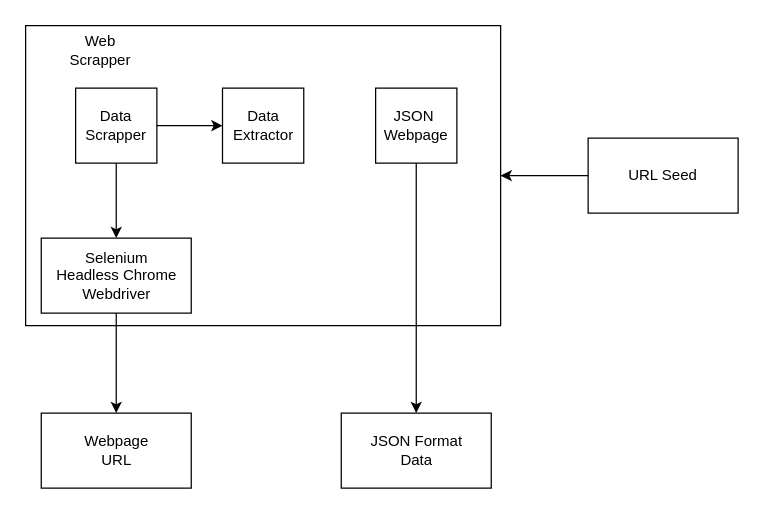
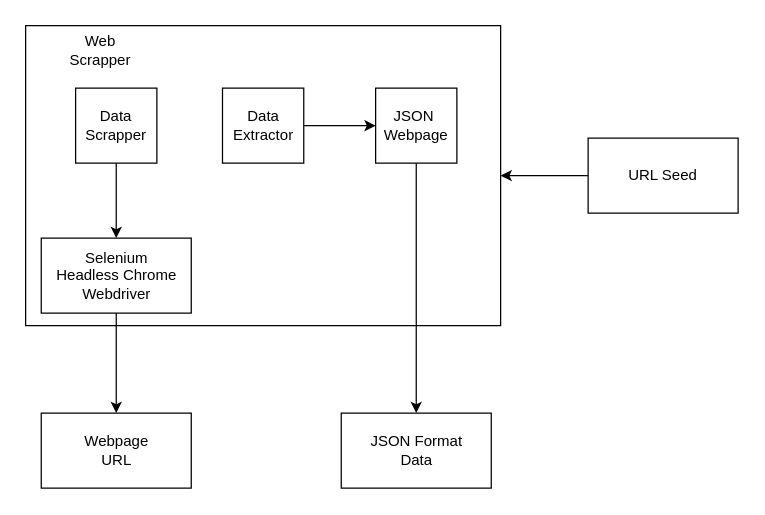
edge "Data Scrapper" -> "Data Extractor": removed
edge "Data Extractor" -> "JSON Webpage": added
